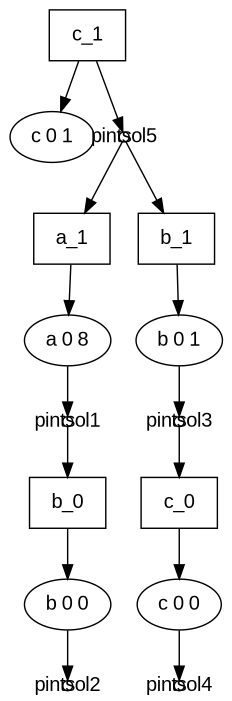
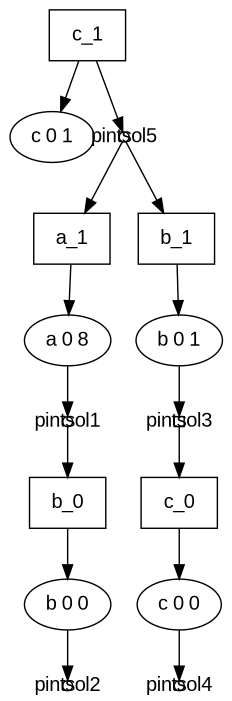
node "pintsol3": shape circle -> box
